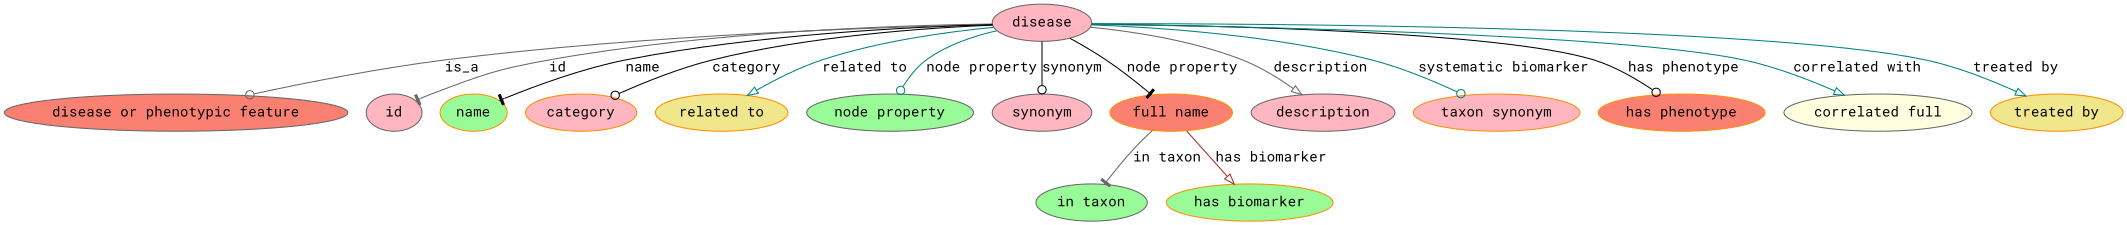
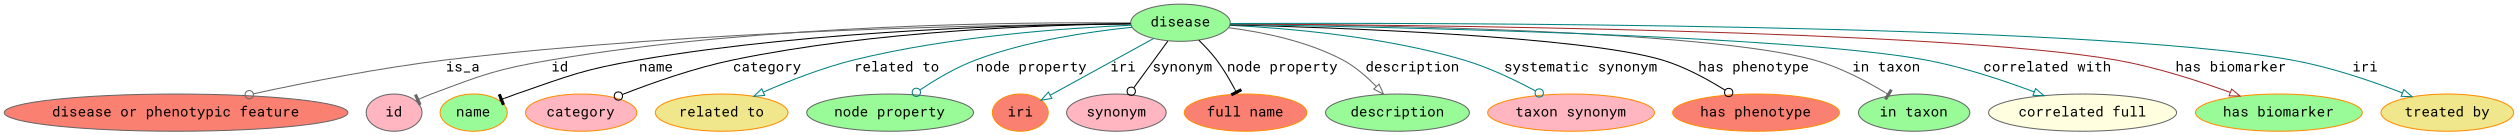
node "disease": fillcolor lightpink -> palegreen
edge "disease" -> "taxon synonym": label "systematic biomarker" -> "systematic synonym"
edge "disease" -> "treated by": label "treated by" -> "iri"
node "iri": added
node "description": fillcolor lightpink -> palegreen
edge "full name" -> "in taxon": now "disease" -> "in taxon"
edge "full name" -> "has biomarker": now "disease" -> "has biomarker"
